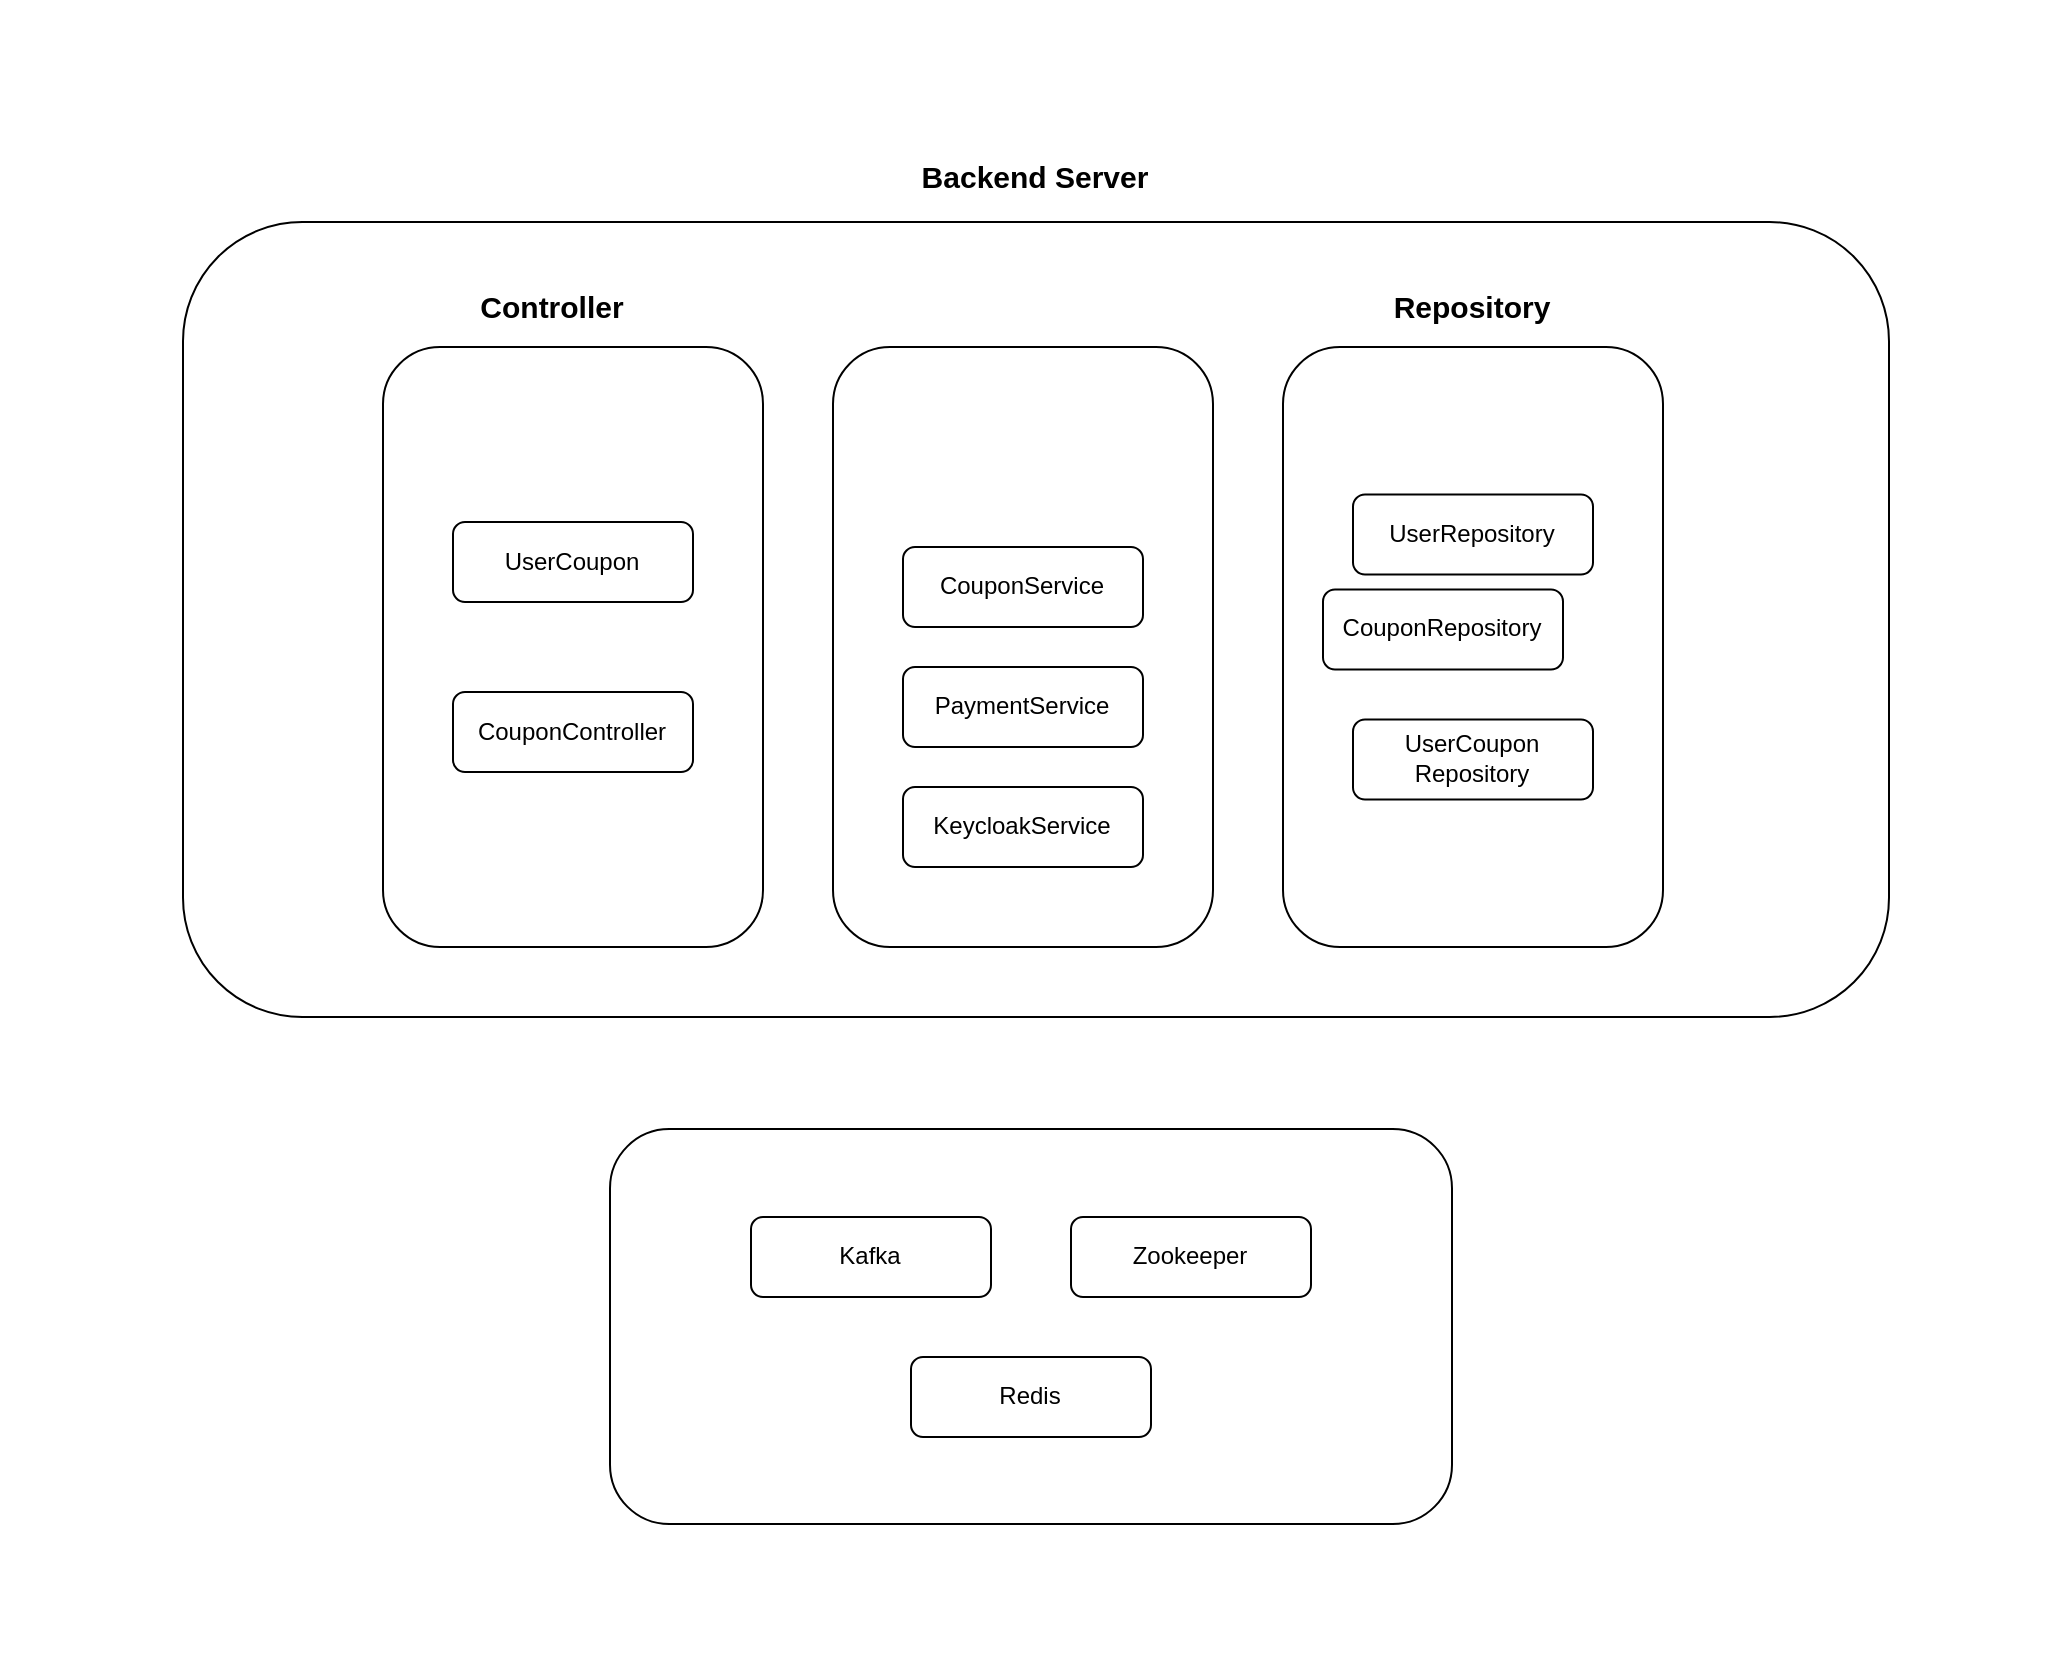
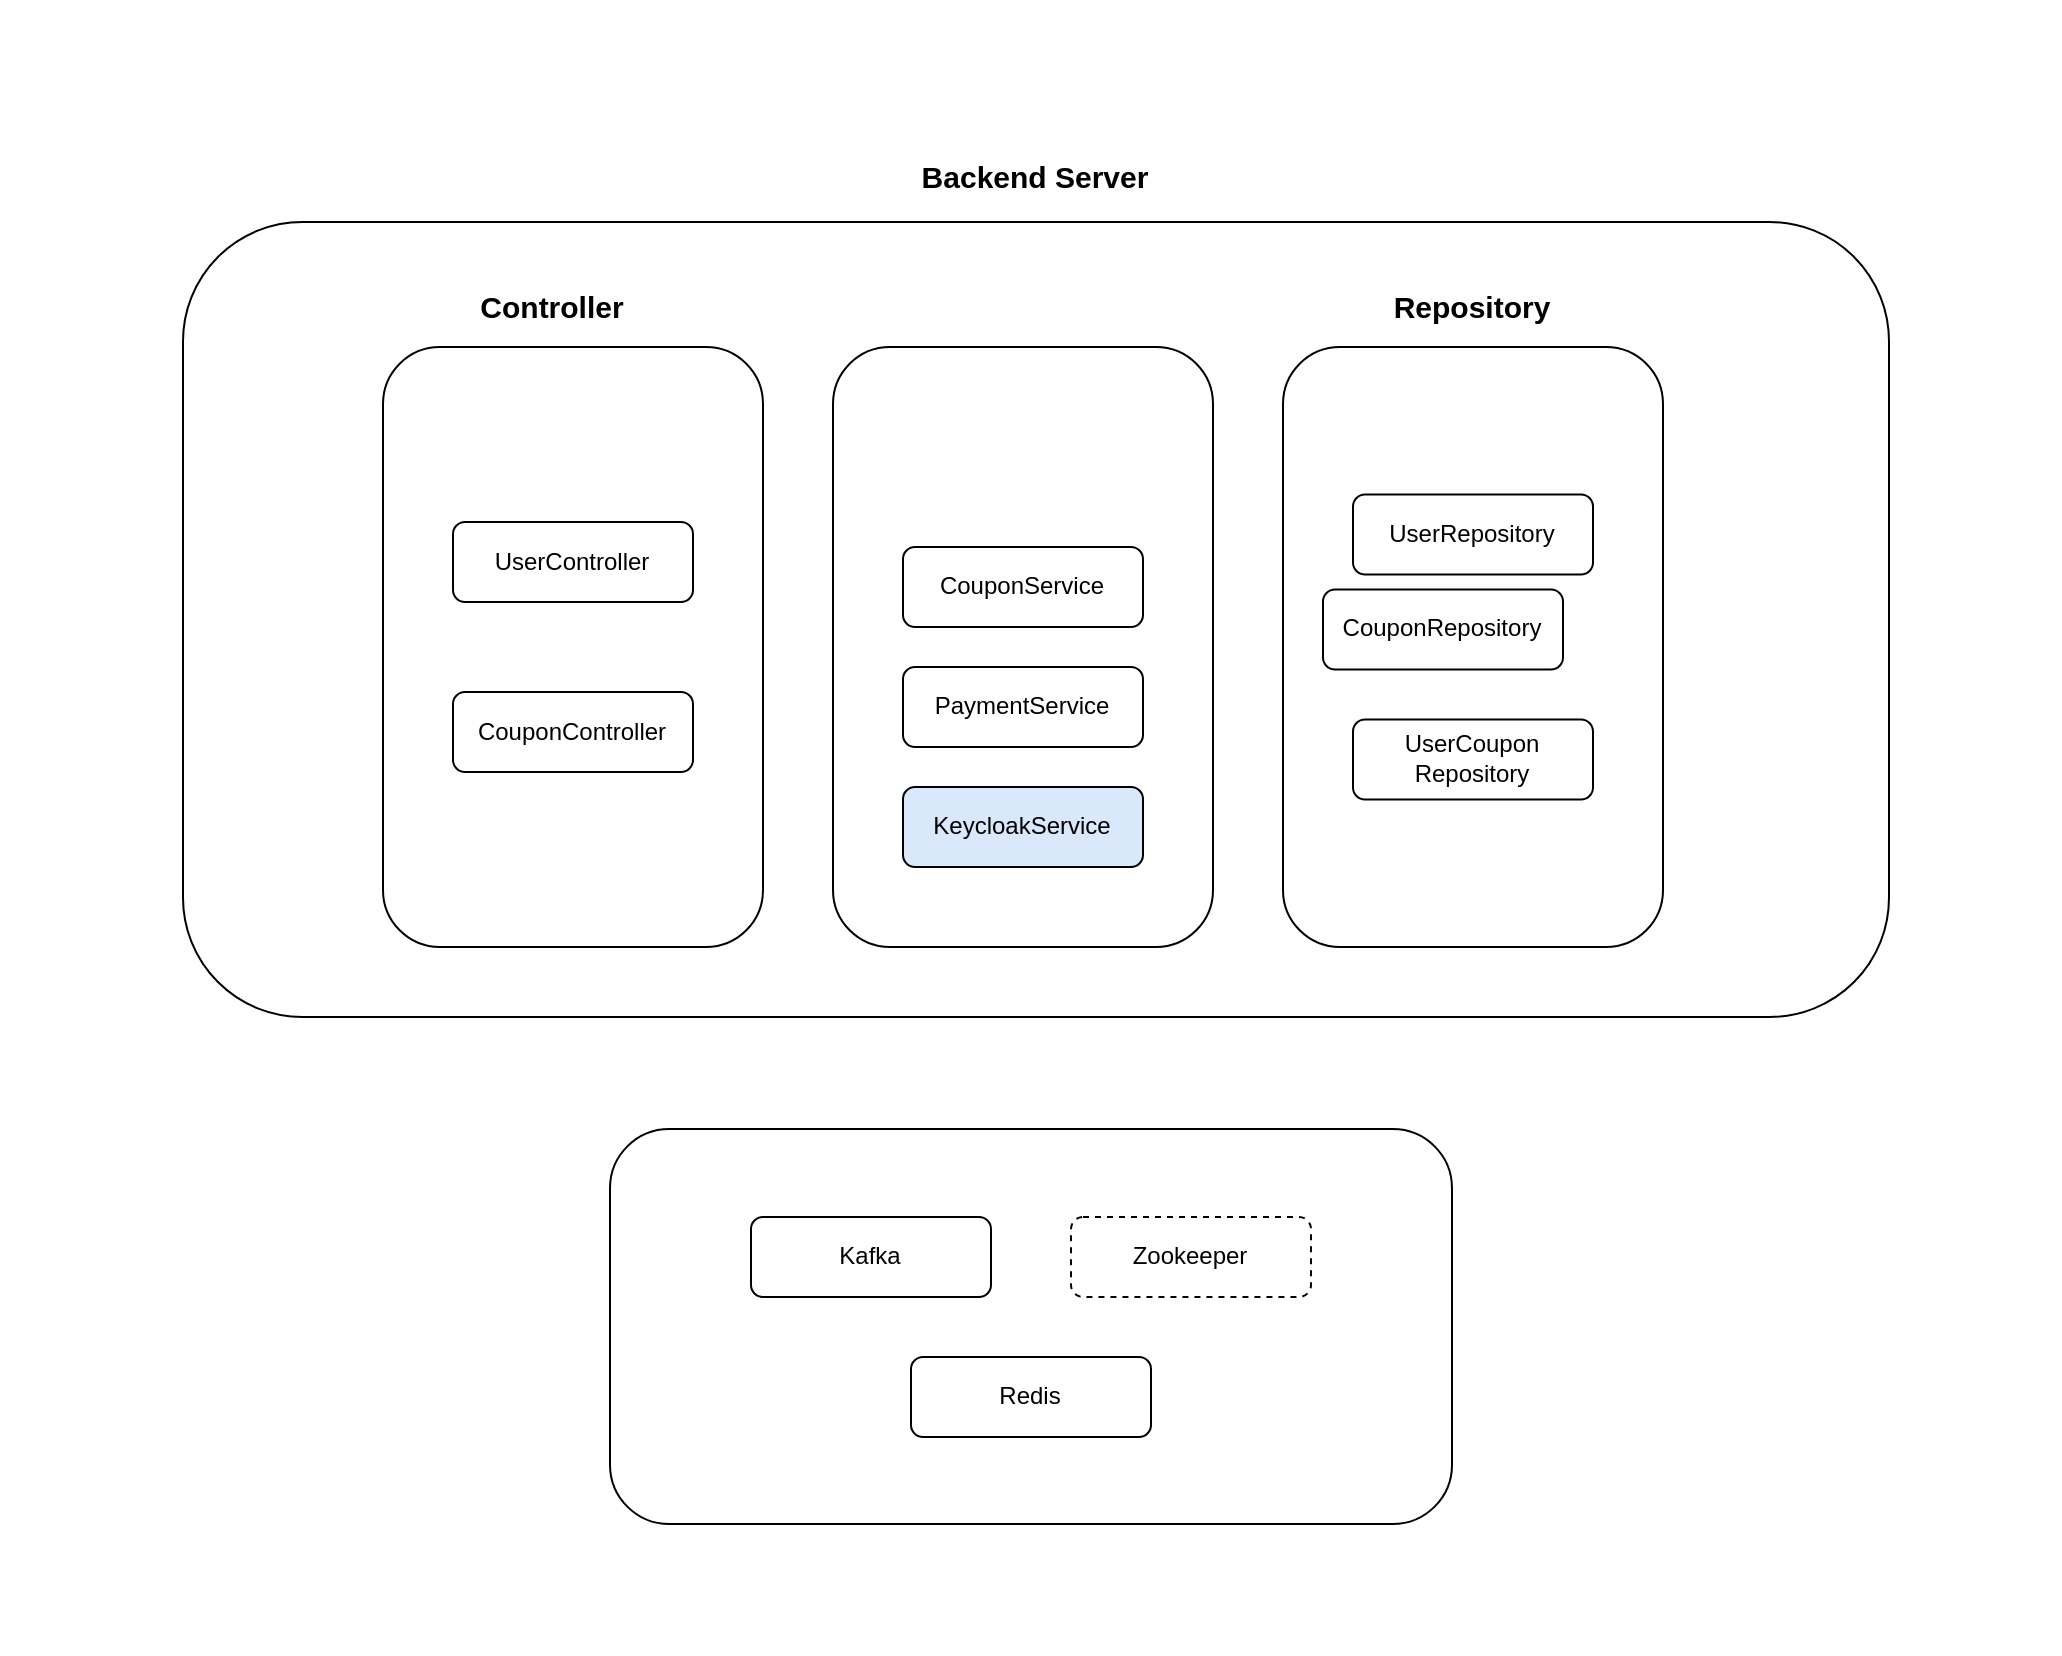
node "UserCoupon": label "UserCoupon" -> "UserController"
node "KeycloakService": fillcolor #ffffff -> #dae8fc
node "Zookeeper": style solid -> dashed
